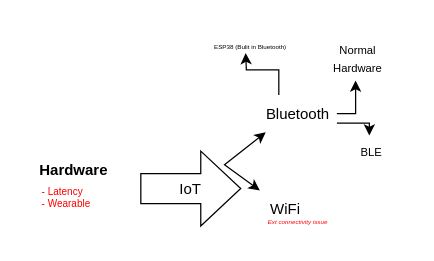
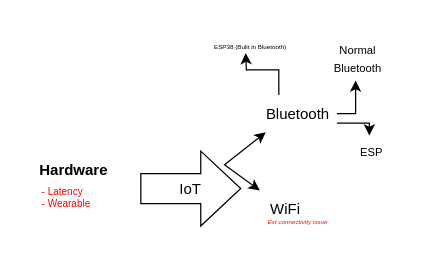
node "Normal Hardware": label "Normal Hardware" -> "Normal Bluetooth"
node "BLE": label "BLE" -> "ESP"
